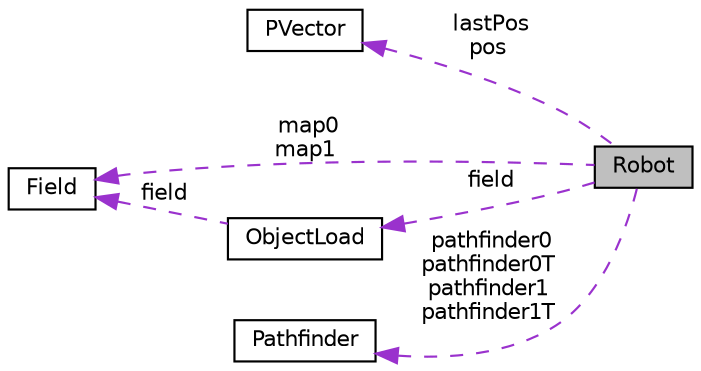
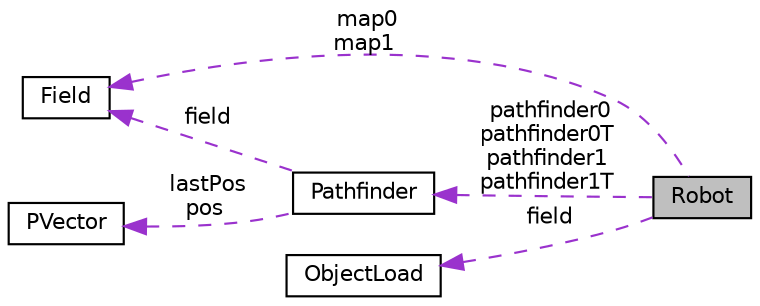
edge "Robot" -> "PVector": now "Pathfinder" -> "PVector"
edge "ObjectLoad" -> "Field": now "Pathfinder" -> "Field"
